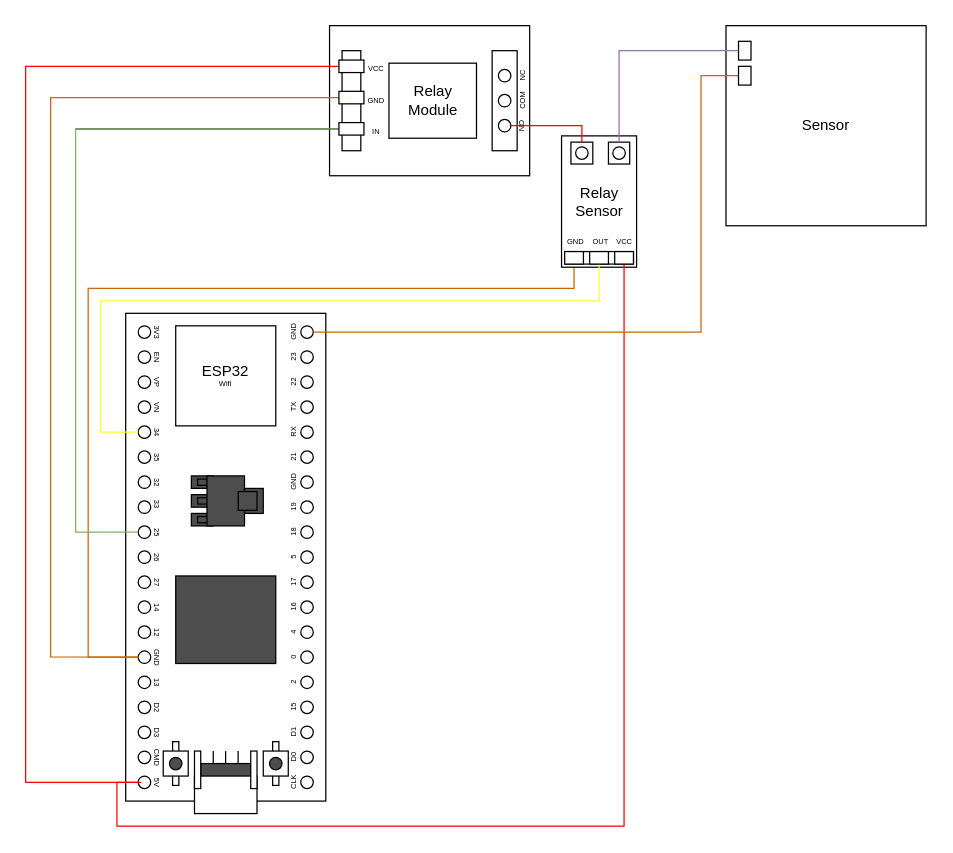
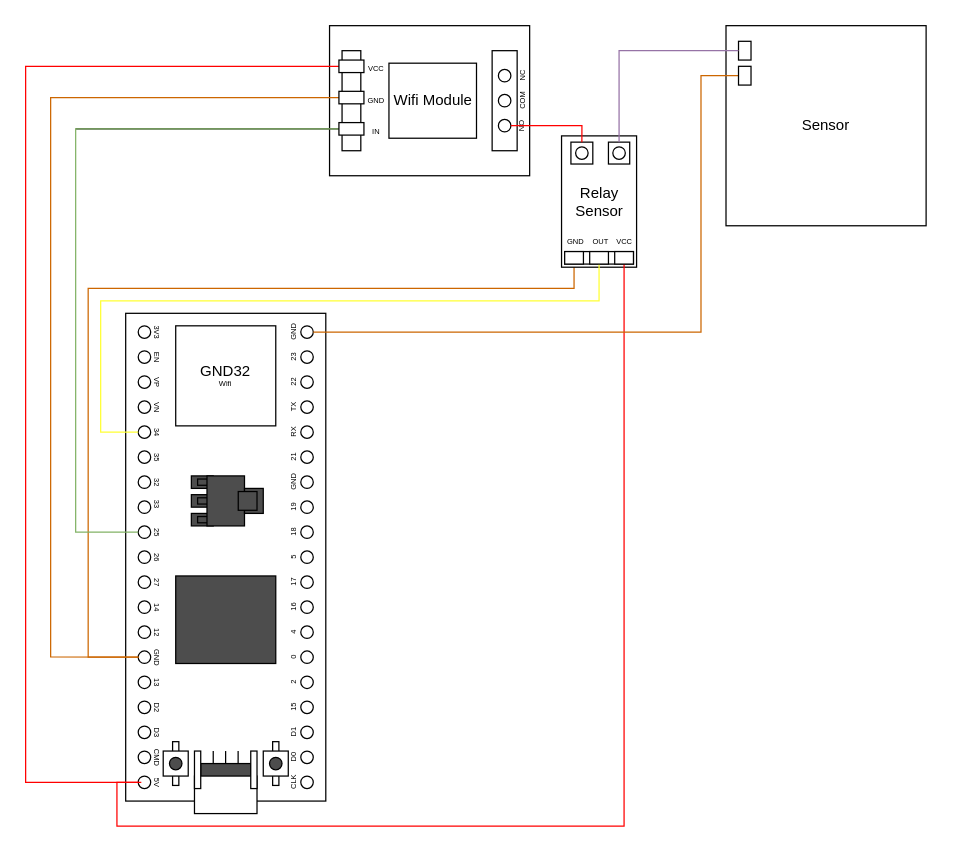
node "Relay Module": label "Relay Module" -> "Wifi Module"
node "ESP32 Wifi": label "ESP32 Wifi" -> "GND32 Wifi"
